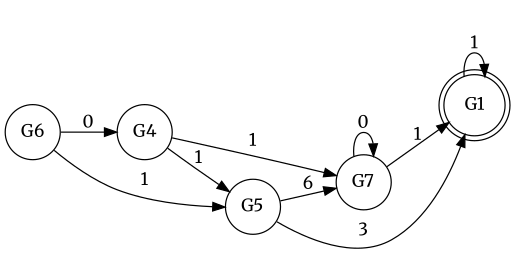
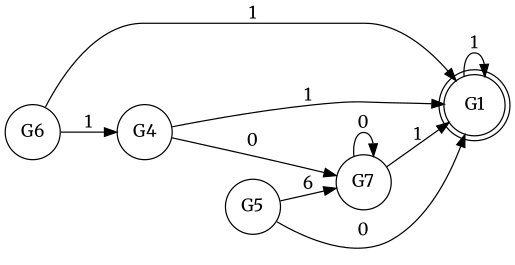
edge "G6" -> "G4": label "0" -> "1"
edge "G4" -> "G7": label "1" -> "0"
edge "G4" -> "G5": now "G4" -> "G1"
edge "G6" -> "G5": now "G6" -> "G1"
edge "G5" -> "G1": label "3" -> "0"
